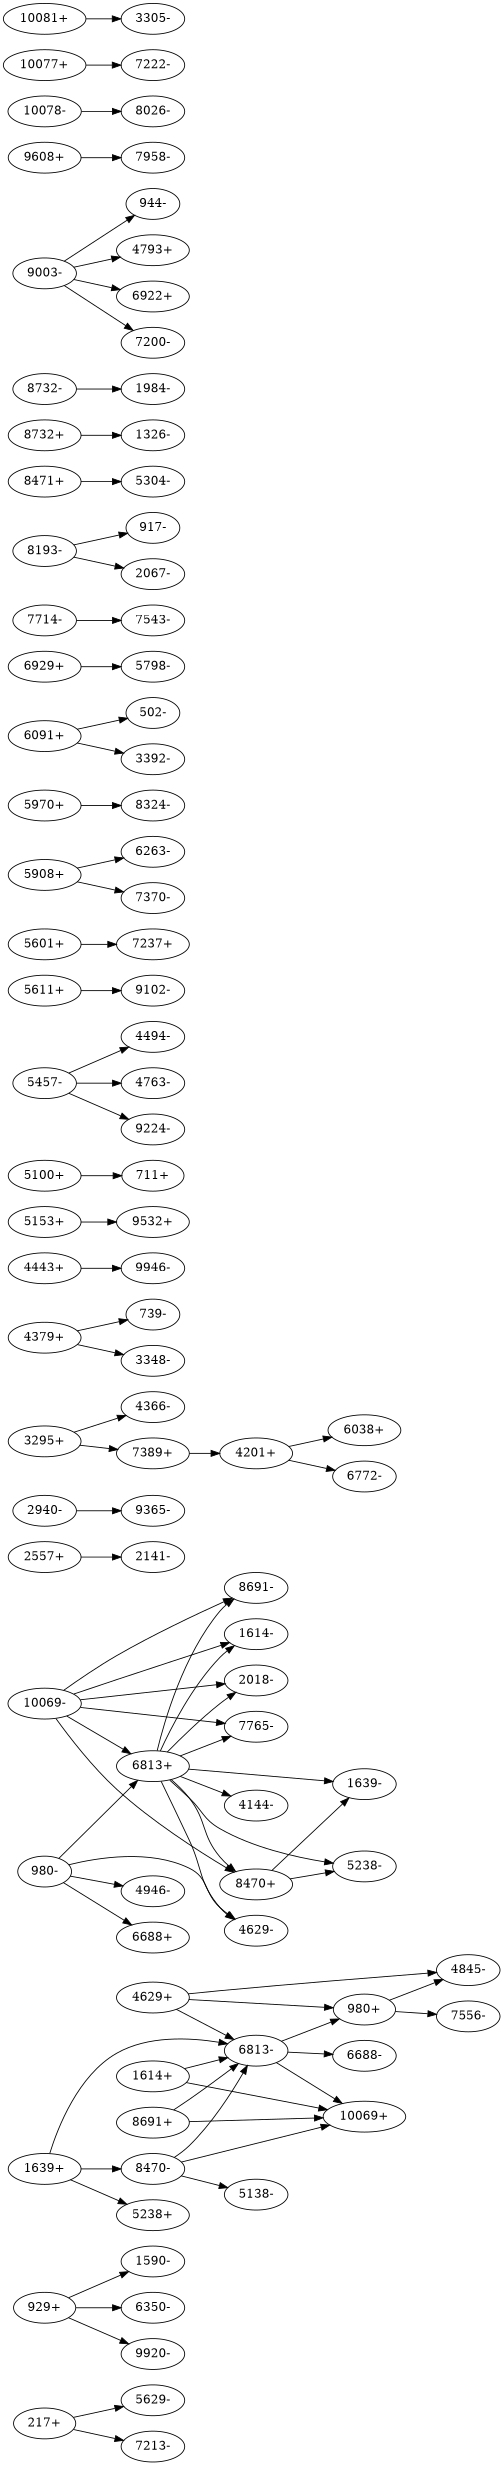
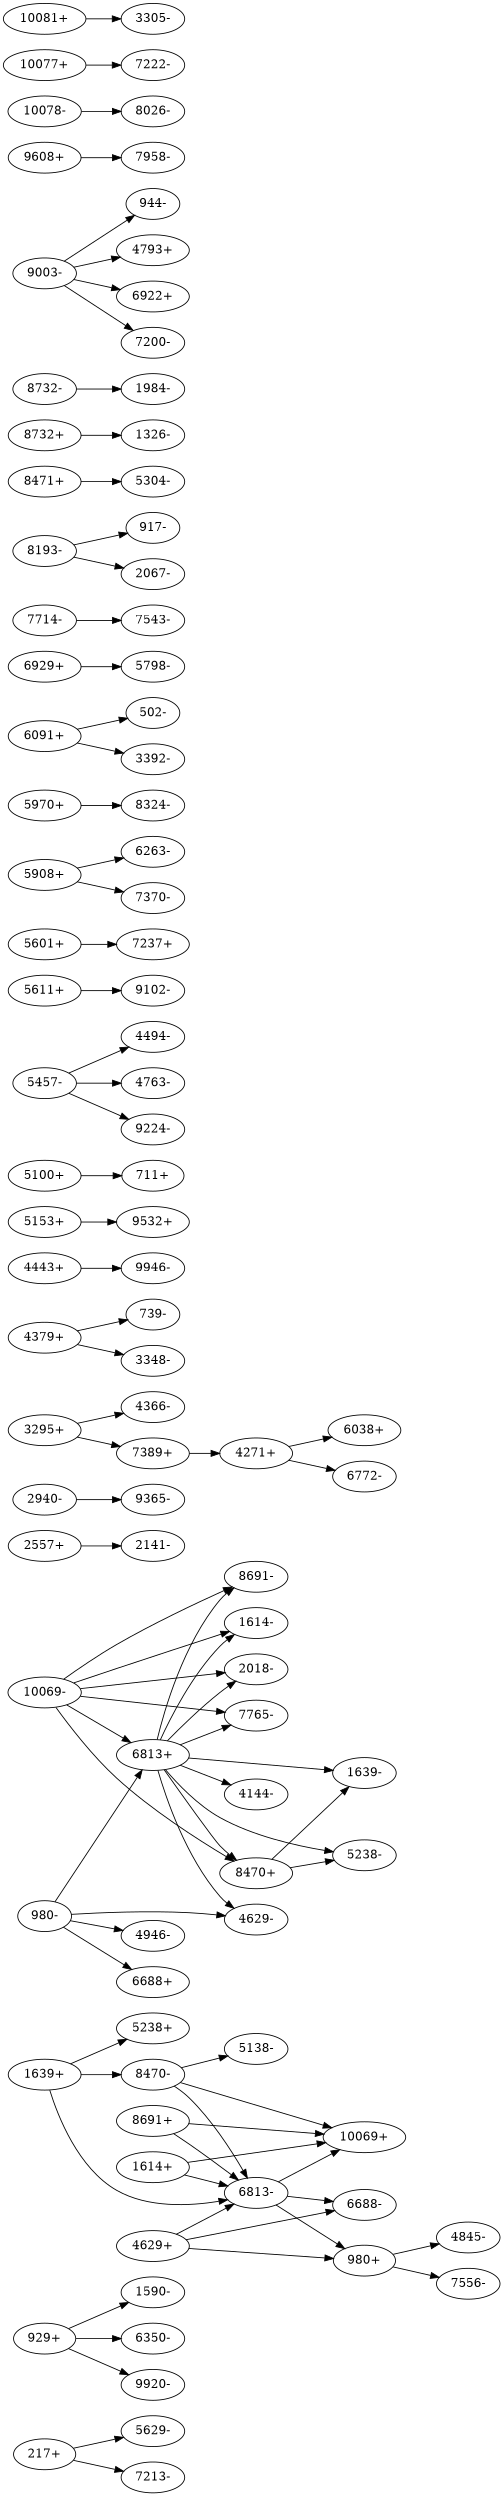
node "4201+": label "4201+" -> "4271+"
edge "4629+" -> "4845-": now "4629+" -> "6688-"
